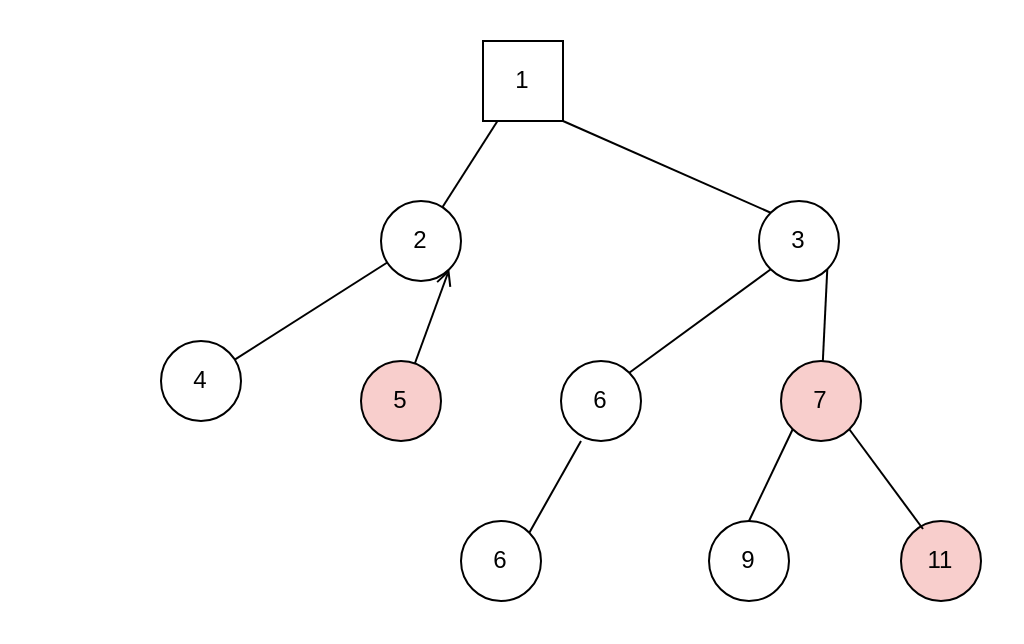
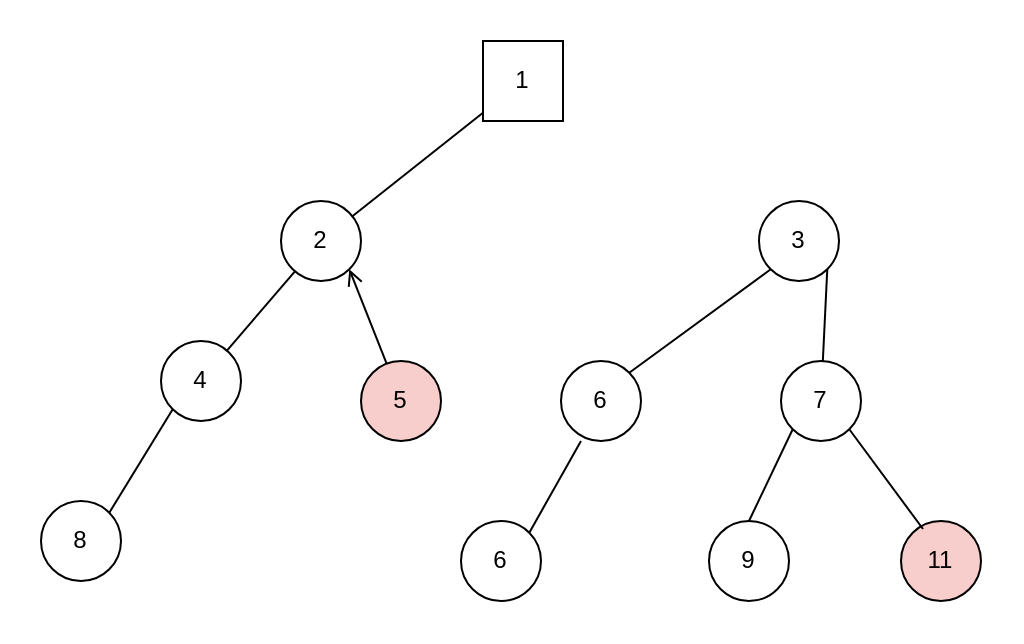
edge "1" -- "3": removed
node "2": moved (421, 241) -> (321, 241)
node "7": fillcolor #f8cecc -> #ffffff
edge "4" -- "8": added
node "8": added
